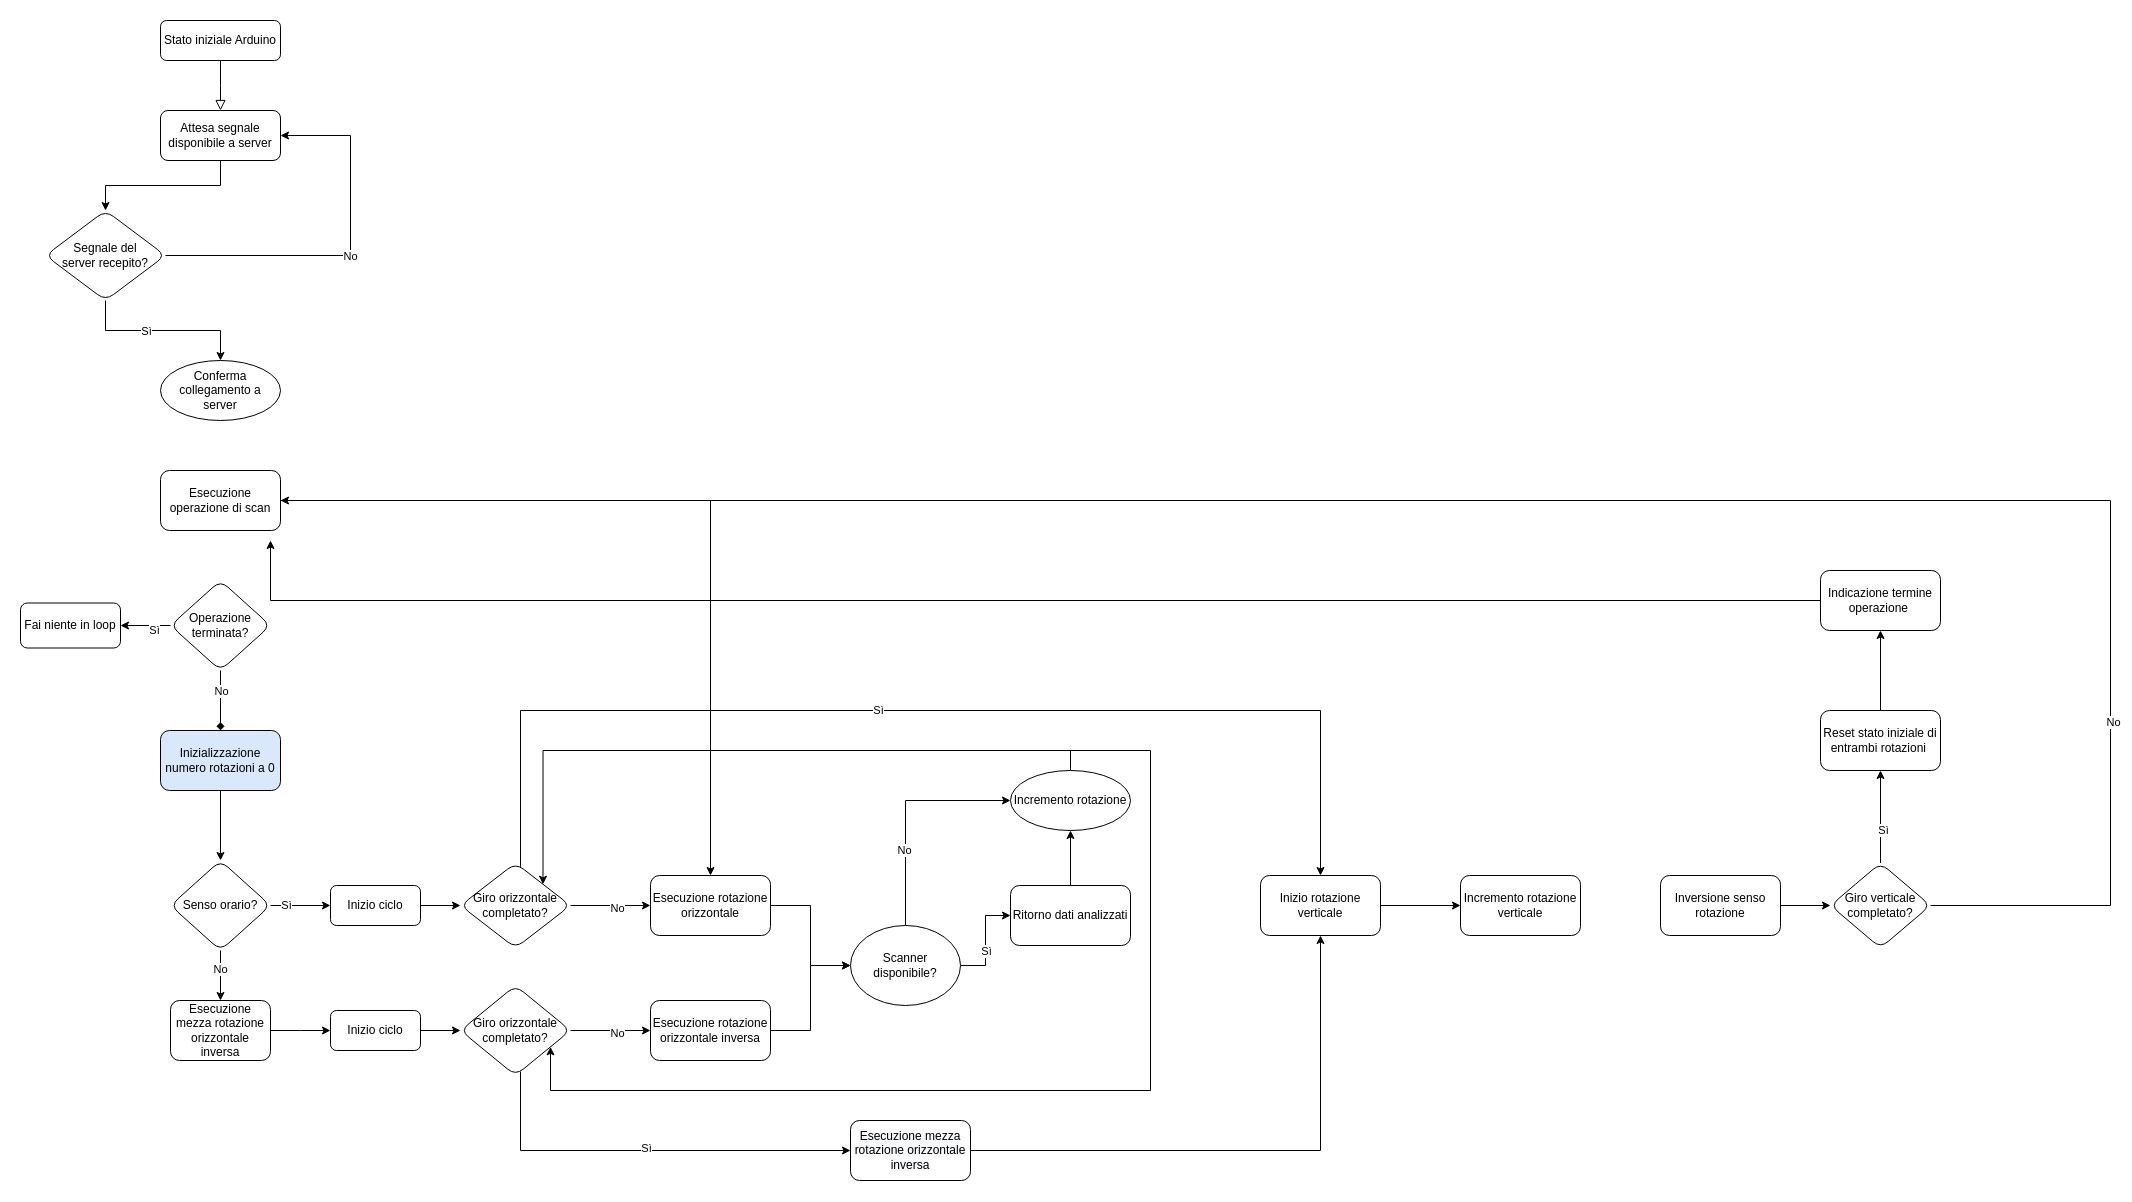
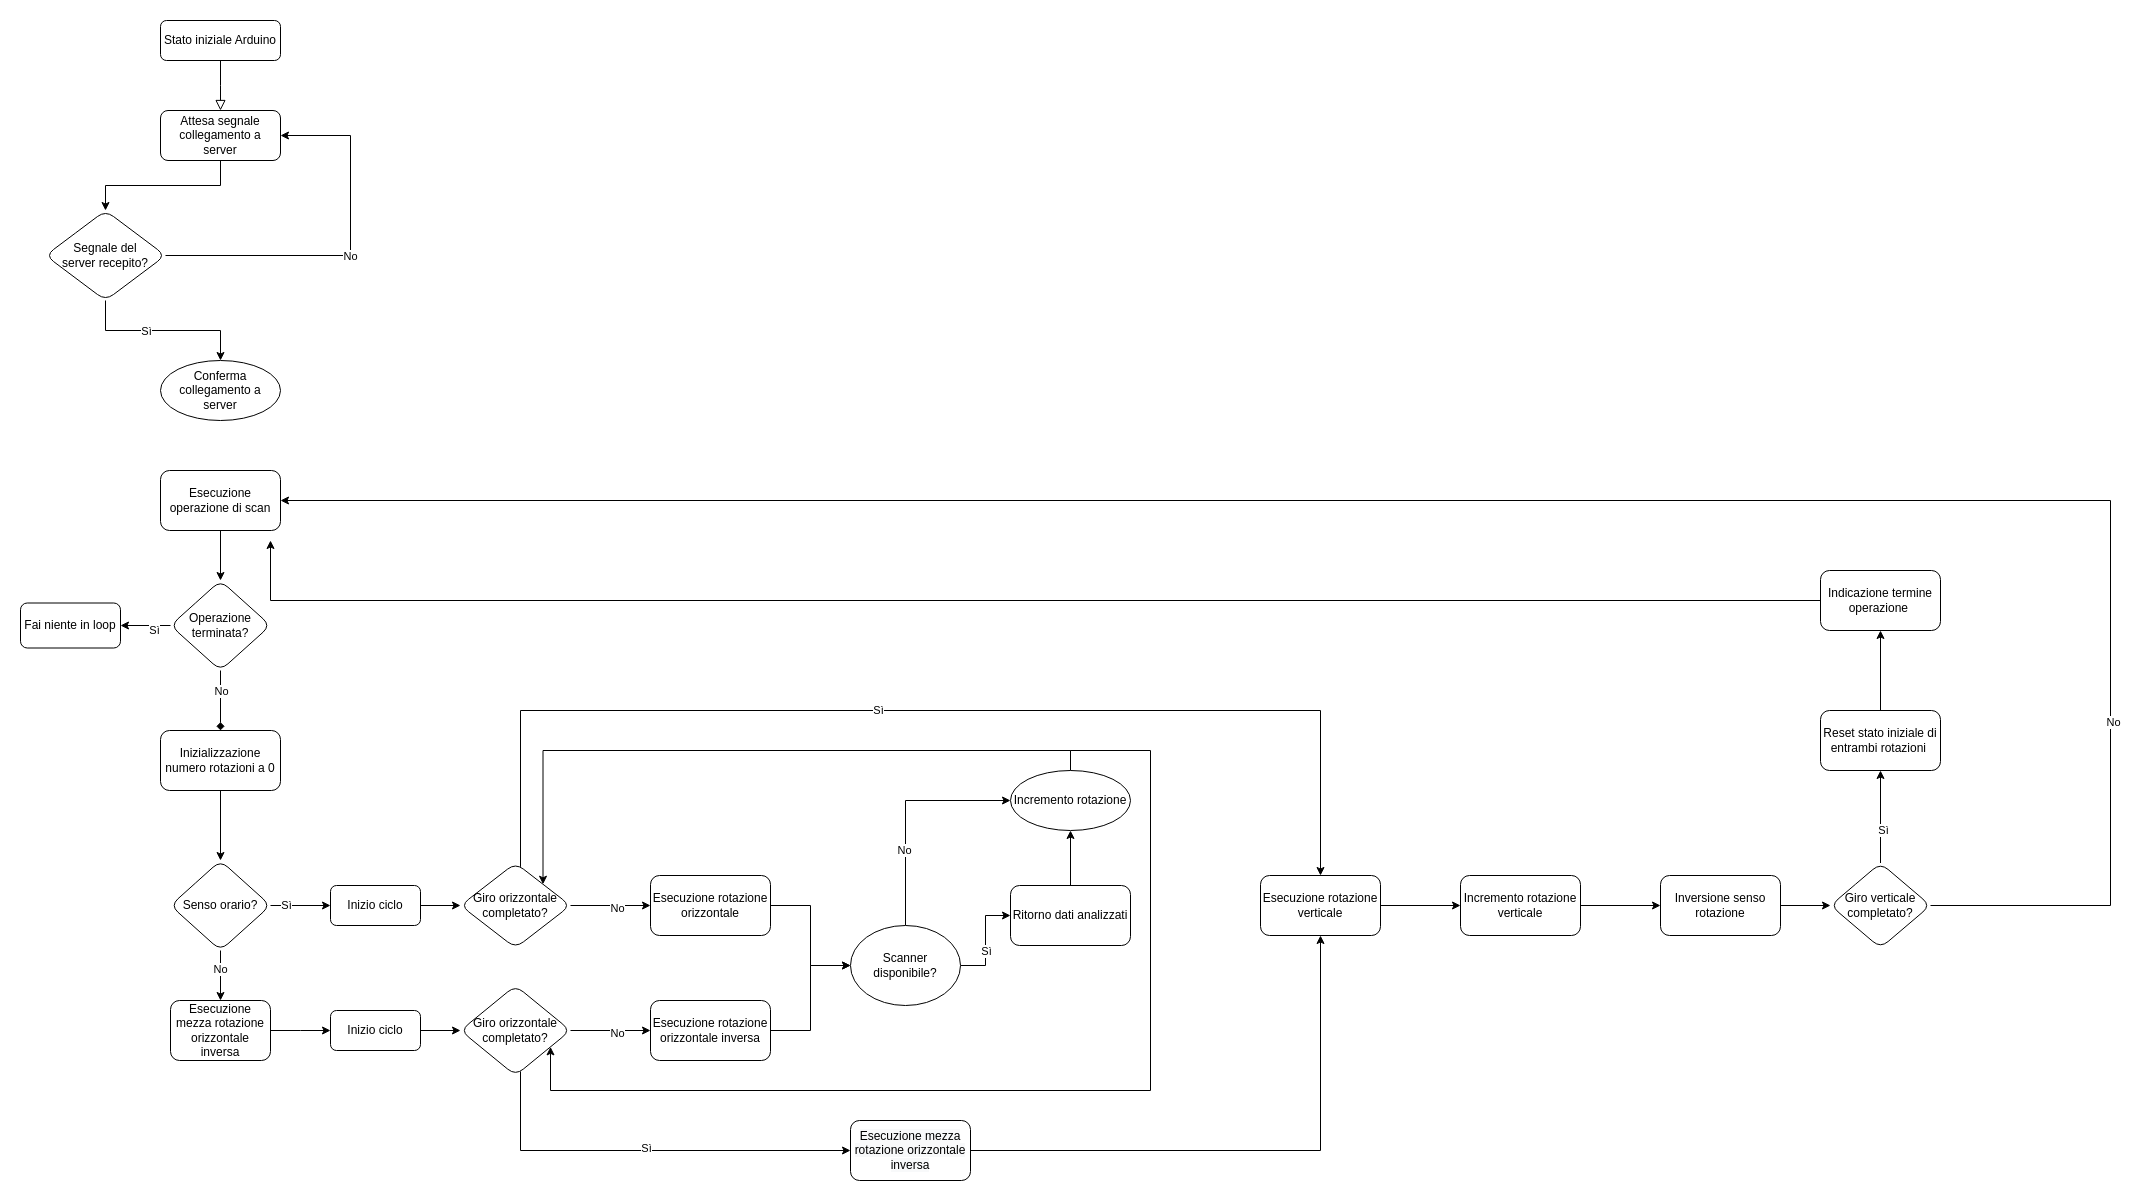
node "Attesa segnale disponibile a server": label "Attesa segnale disponibile a server" -> "Attesa segnale collegamento a server"
edge "Esecuzione operazione di scan" -> "Esecuzione rotazione orizzontale": now "Esecuzione operazione di scan" -> "Operazione terminata?"
node "Inizializzazione numero rotazioni a 0": fillcolor #dae8fc -> #ffffff
node "Inizio rotazione verticale": label "Inizio rotazione verticale" -> "Esecuzione rotazione verticale"
edge "Incremento rotazione verticale" -> "Inversione senso rotazione": added
